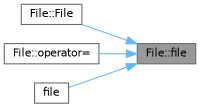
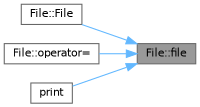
node "file": label "file" -> "print"
